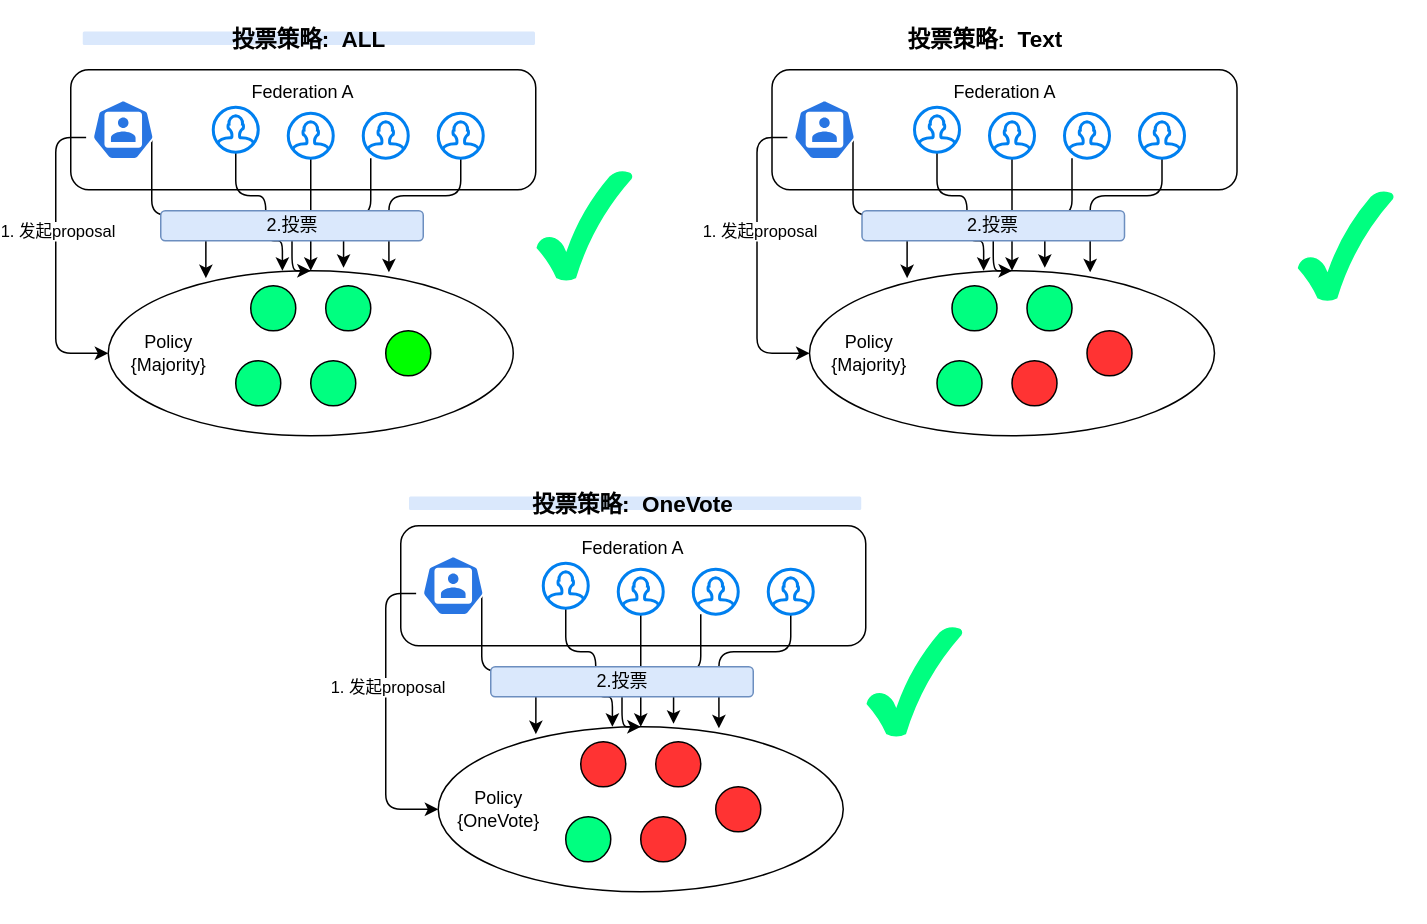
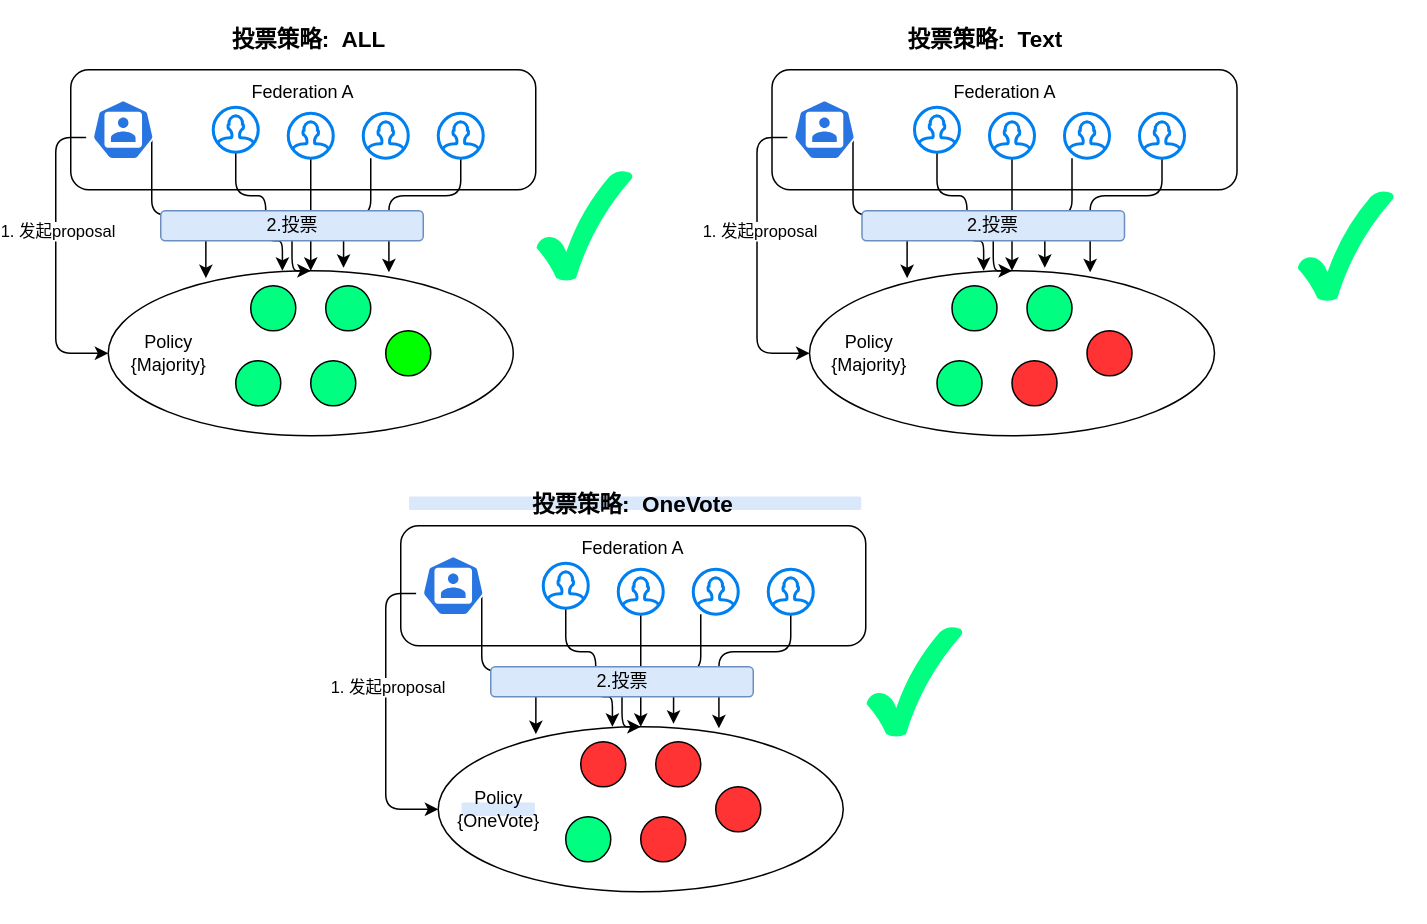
node "投票策略: ALL": fillcolor #dae8fc -> #ffffff
node "Policy {OneVote}": fillcolor #ffffff -> #dae8fc
